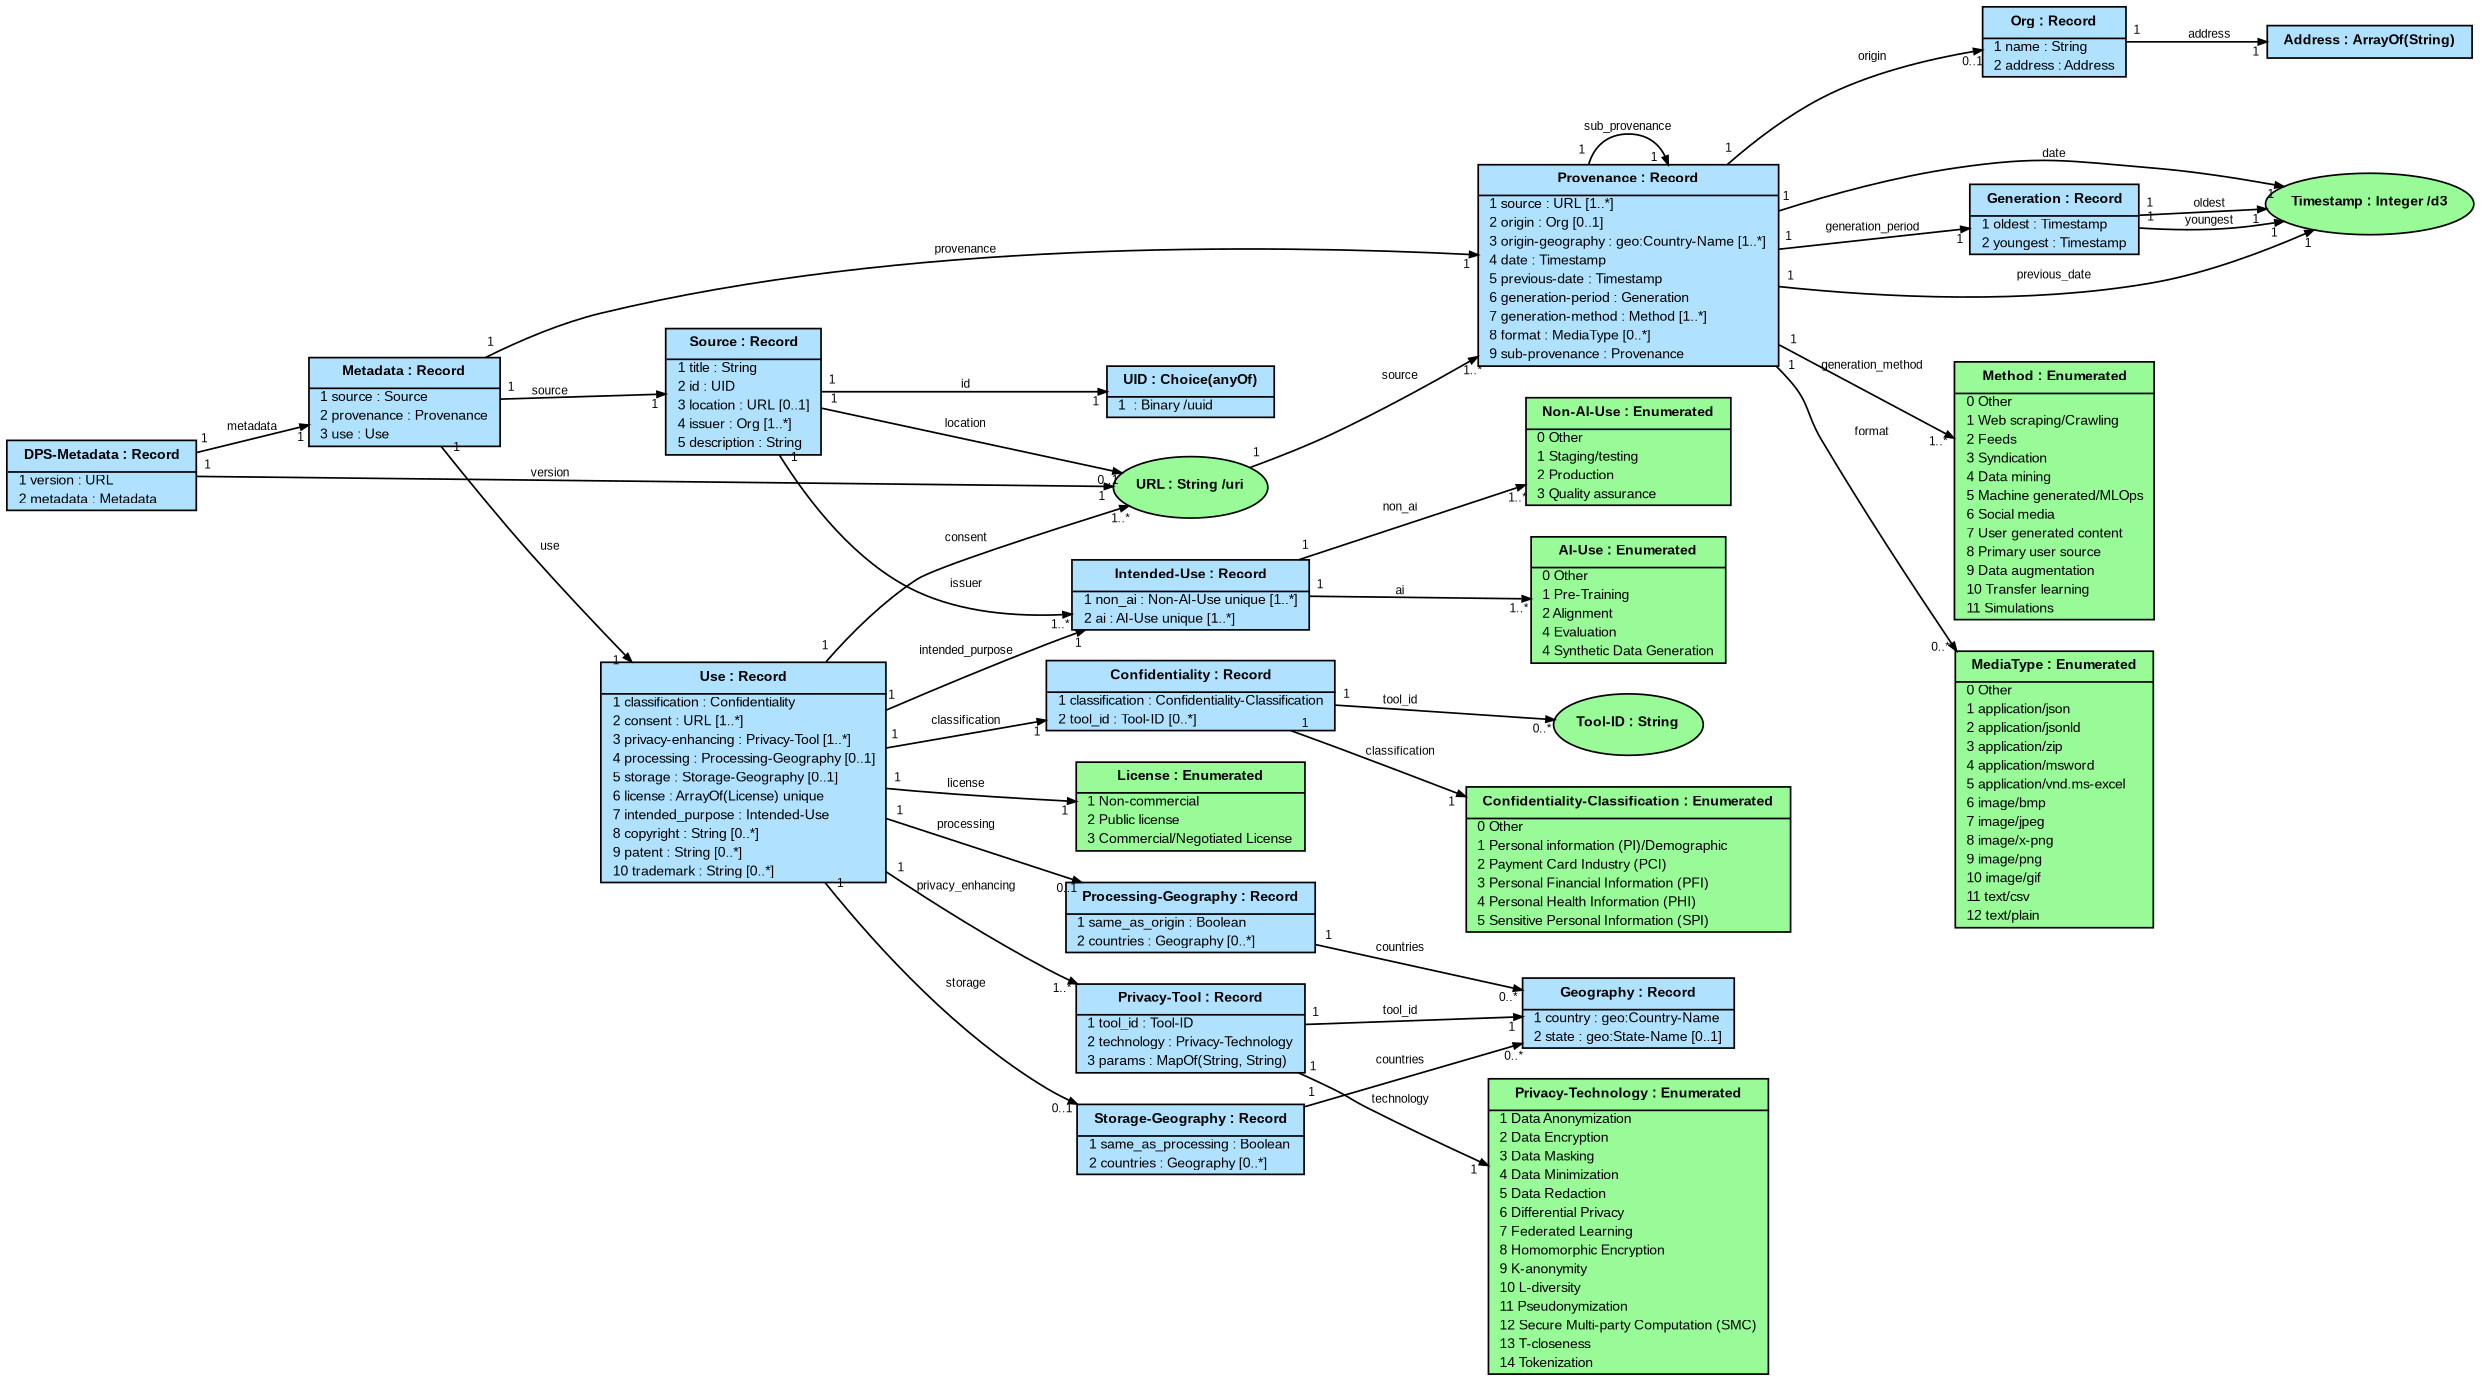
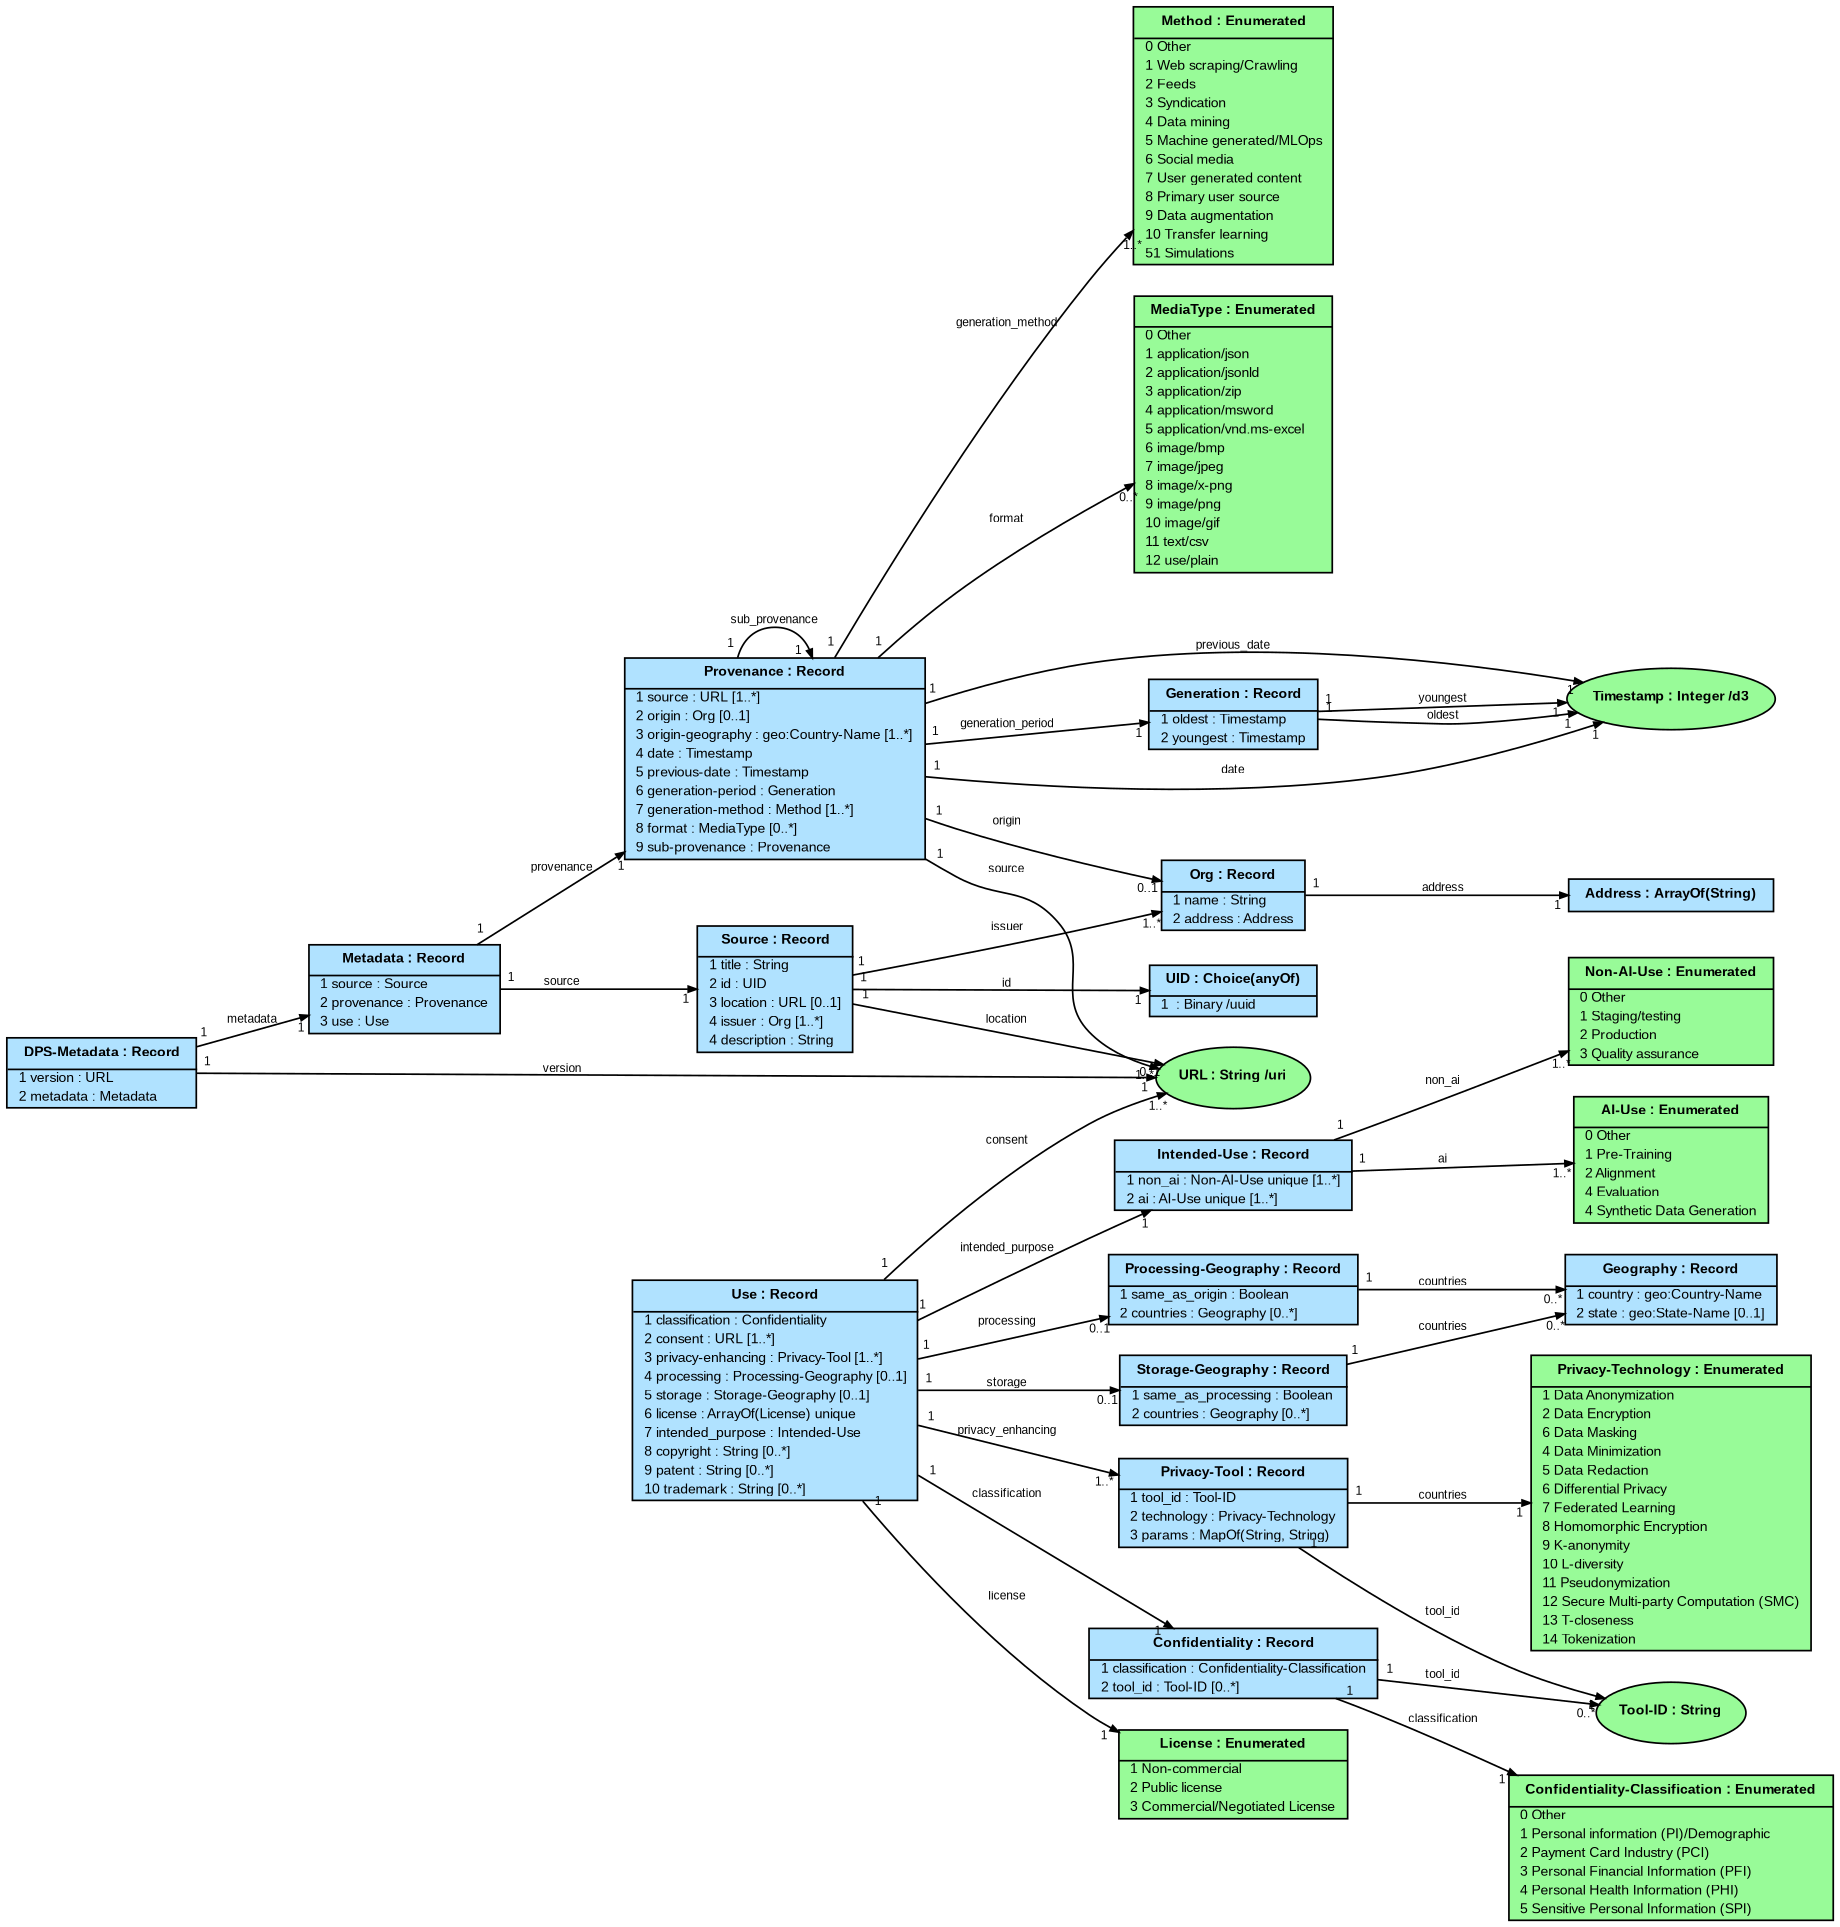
edge "URL : String /uri" -> "Provenance : Record": reversed
node "Source : Record": text "5 description : String" -> "4 description : String"
edge "Metadata : Record" -> "Use : Record": removed, label "use"
edge "Source : Record" -> "Intended-Use : Record": now "Source : Record" -> "Org : Record"
node "Method : Enumerated": text "11 Simulations" -> "51 Simulations"
node "MediaType : Enumerated": text "12 text/plain" -> "12 use/plain"
edge "Privacy-Tool : Record" -> "Geography : Record": now "Privacy-Tool : Record" -> "Tool-ID : String"
edge "Privacy-Tool : Record" -> "Privacy-Technology : Enumerated": label "technology" -> "countries"
node "Privacy-Technology : Enumerated": text "3 Data Masking" -> "6 Data Masking"
